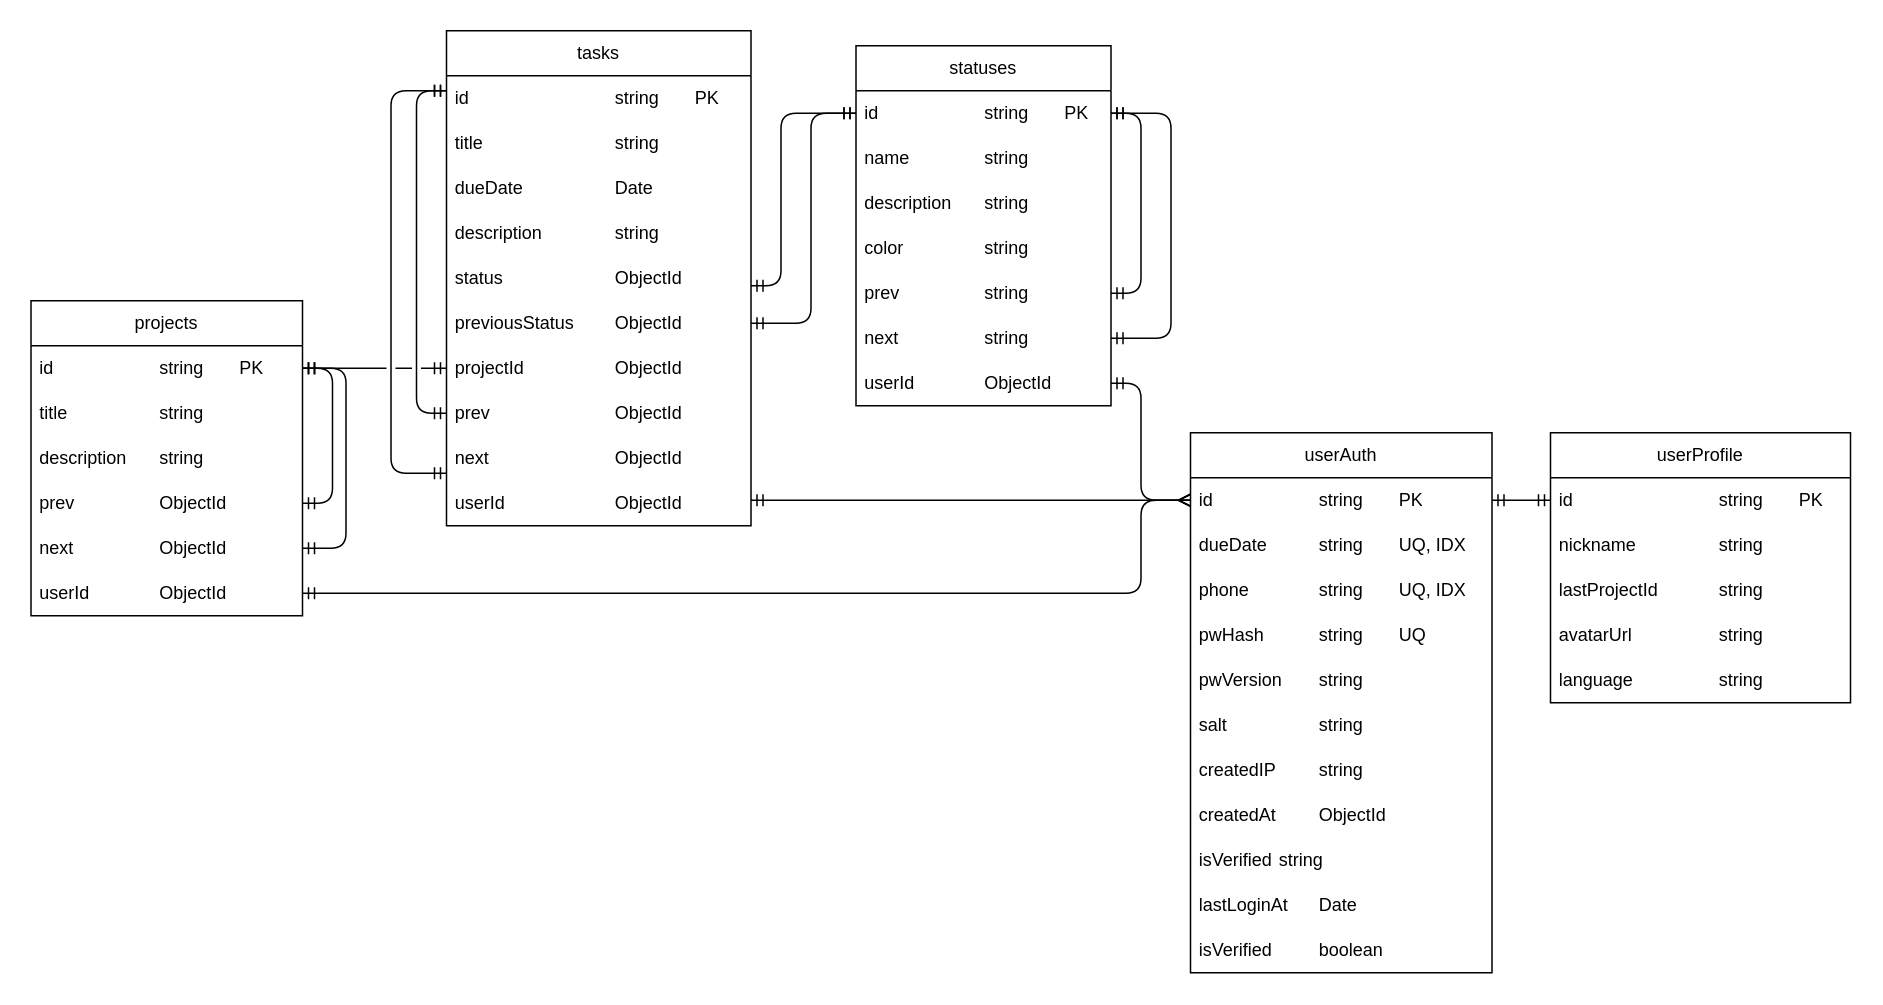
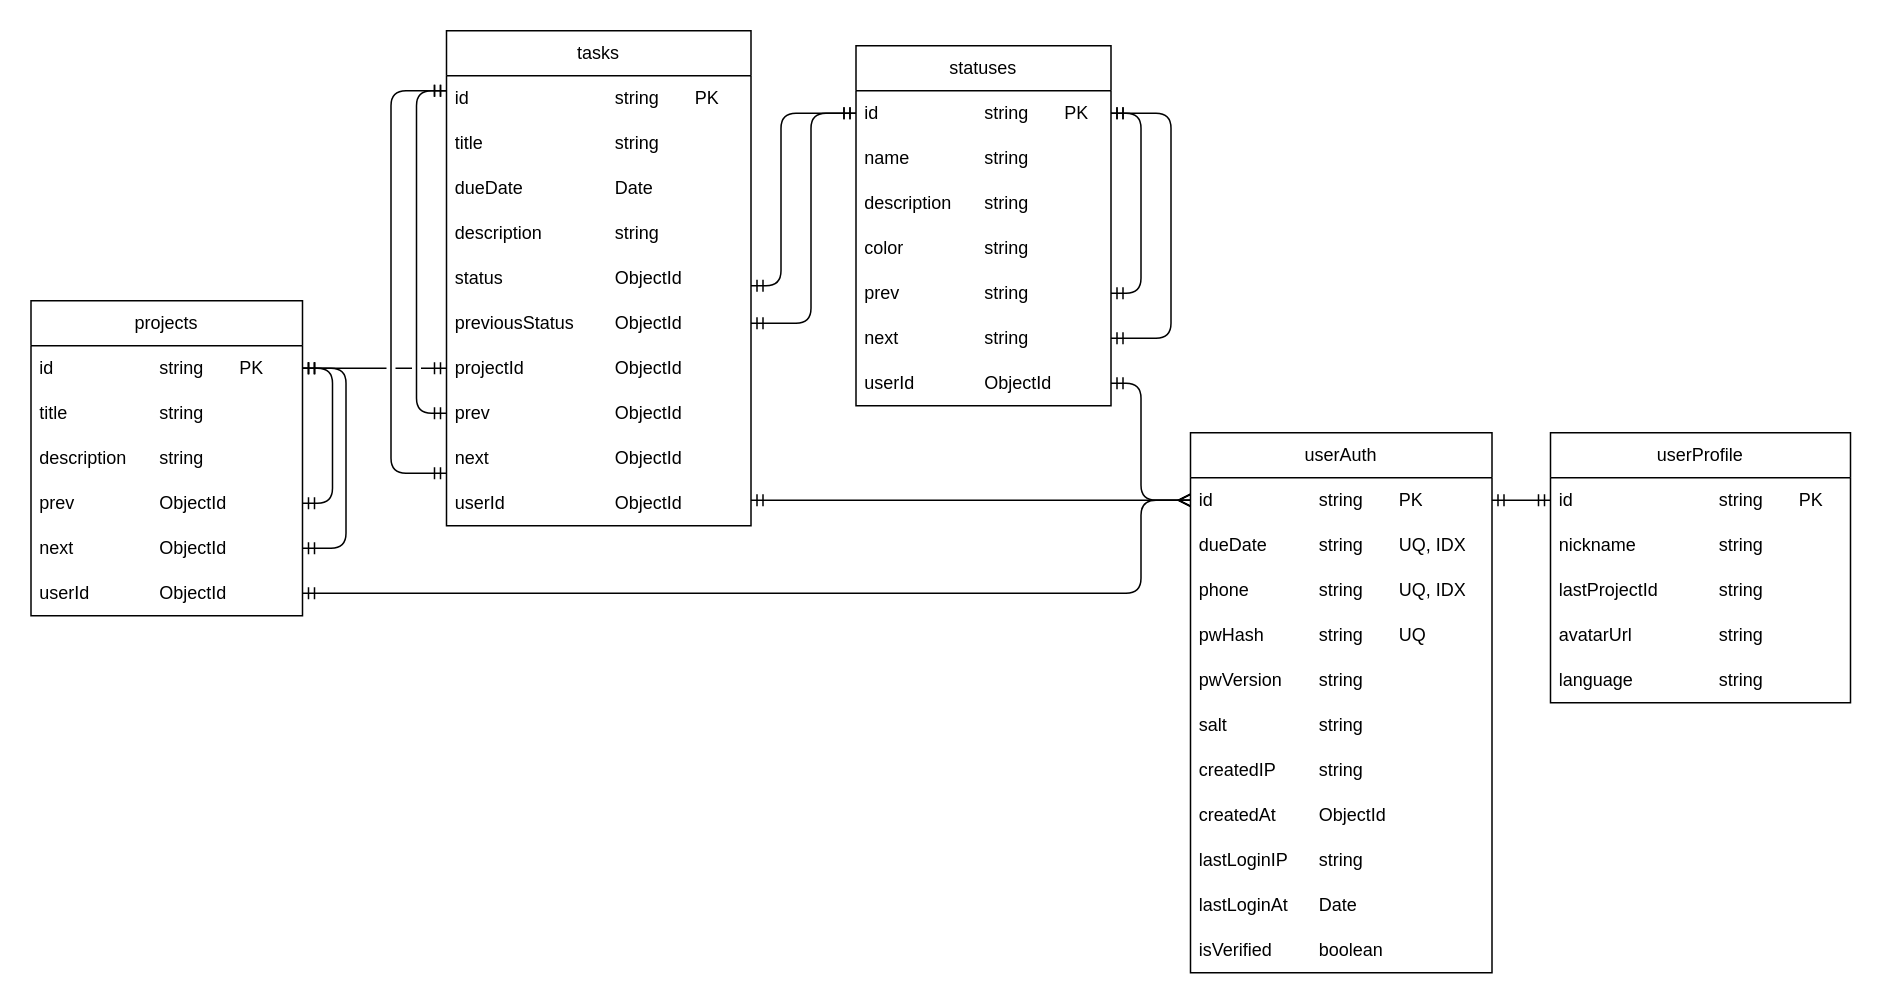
node "isVerified string": label "isVerified string" -> "lastLoginIP string"
